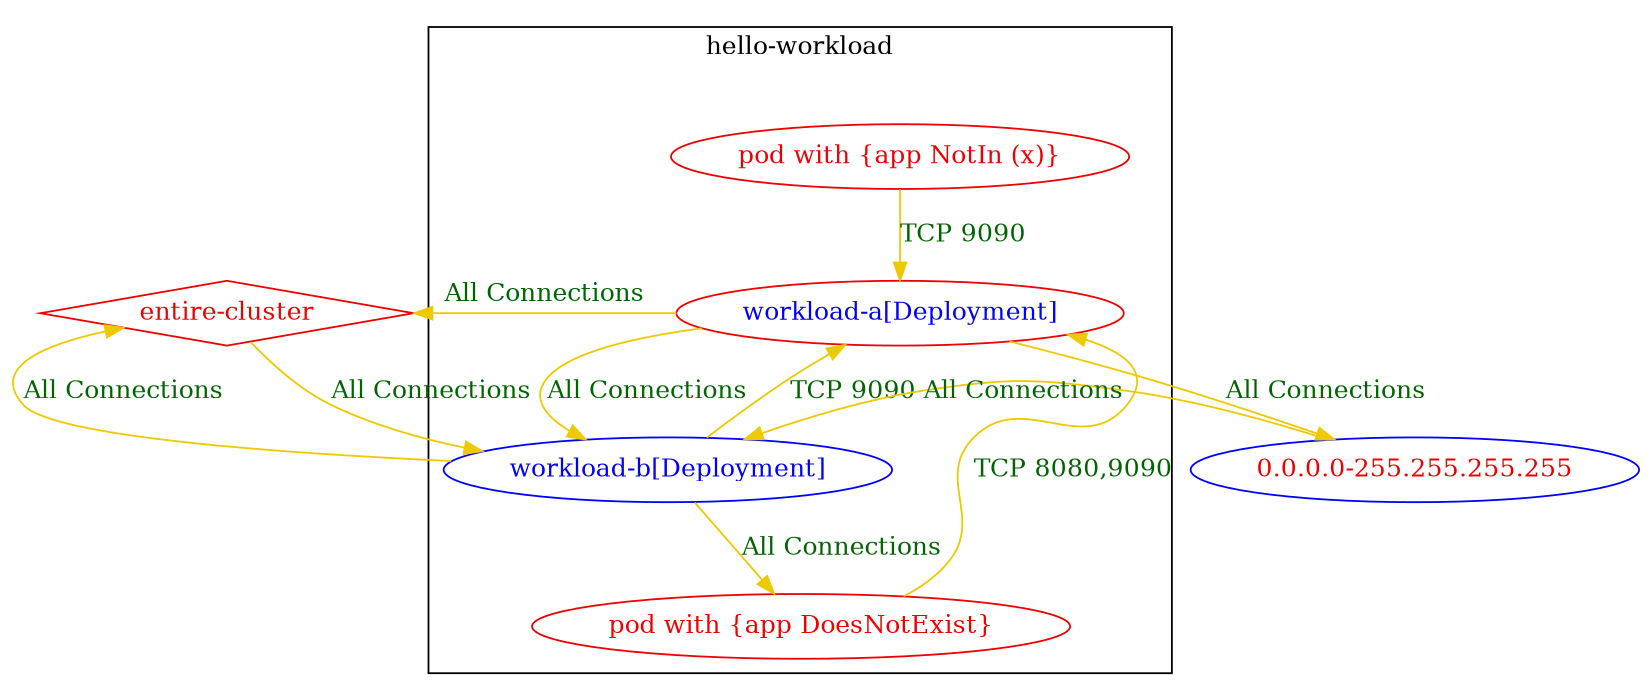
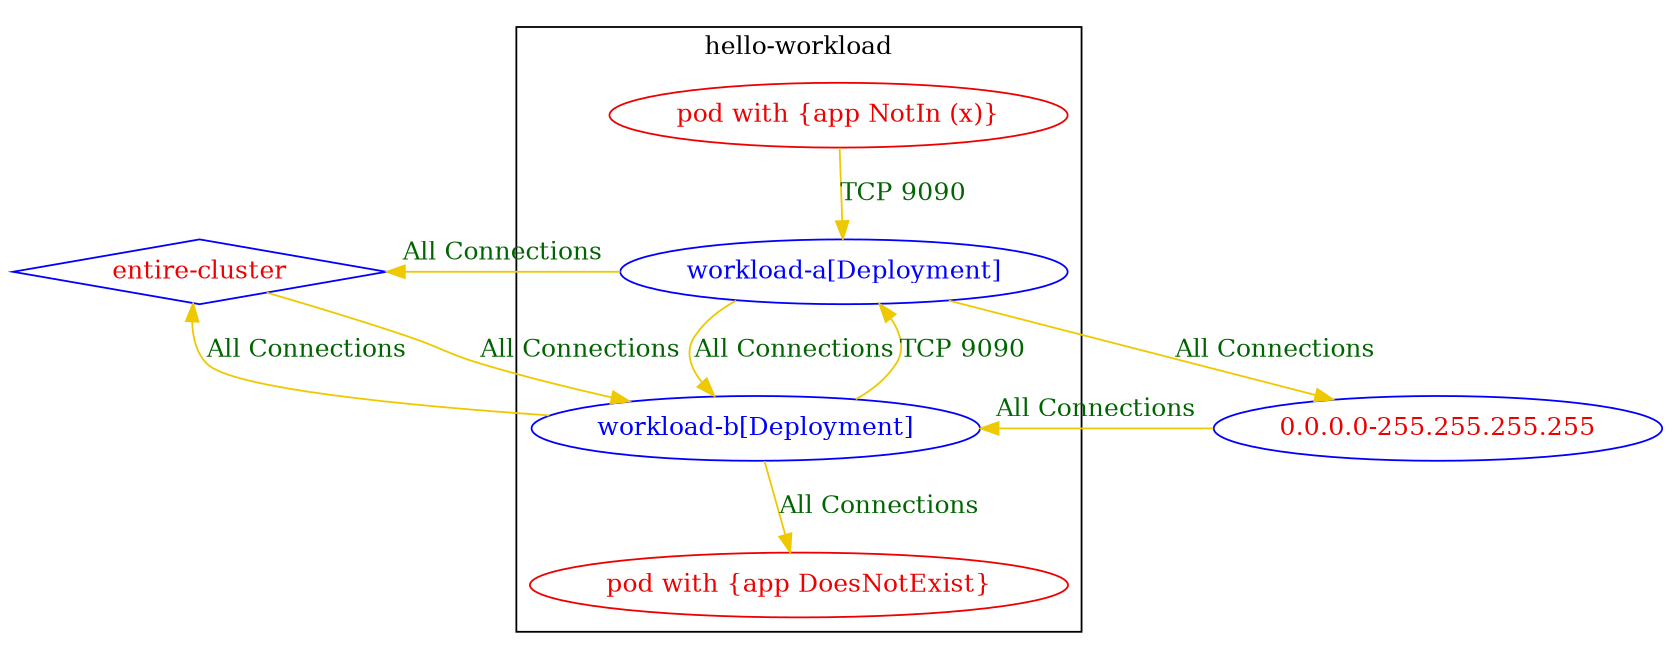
node "entire-cluster": color red2 -> blue
node "workload-a[Deployment]": color red2 -> blue
edge "pod with {app DoesNotExist}" -> "workload-a[Deployment]": removed, label "TCP 8080,9090"
